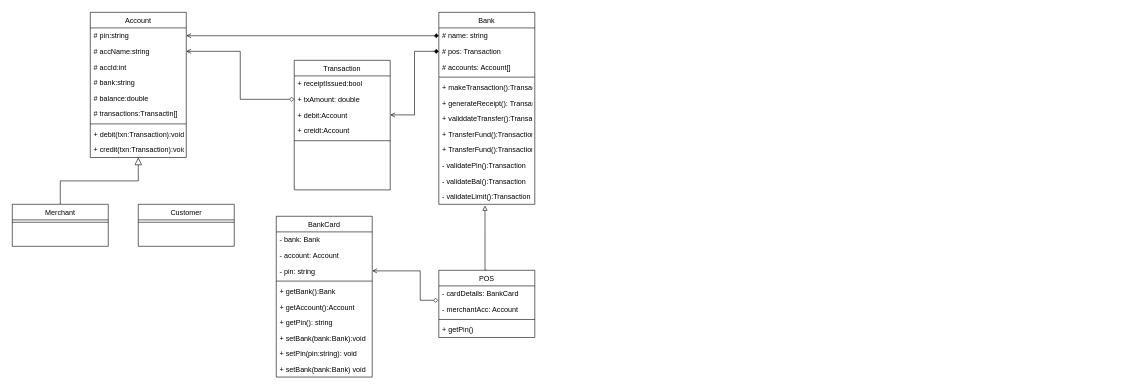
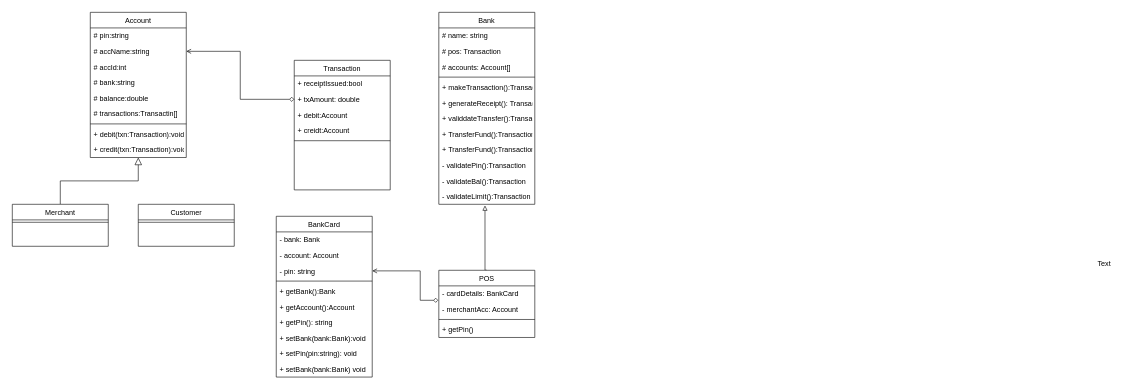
edge "# pin:string" -- "# name: string": removed
edge "# pos: Transaction" -- "+ debit:Account": removed
node "Text": added
